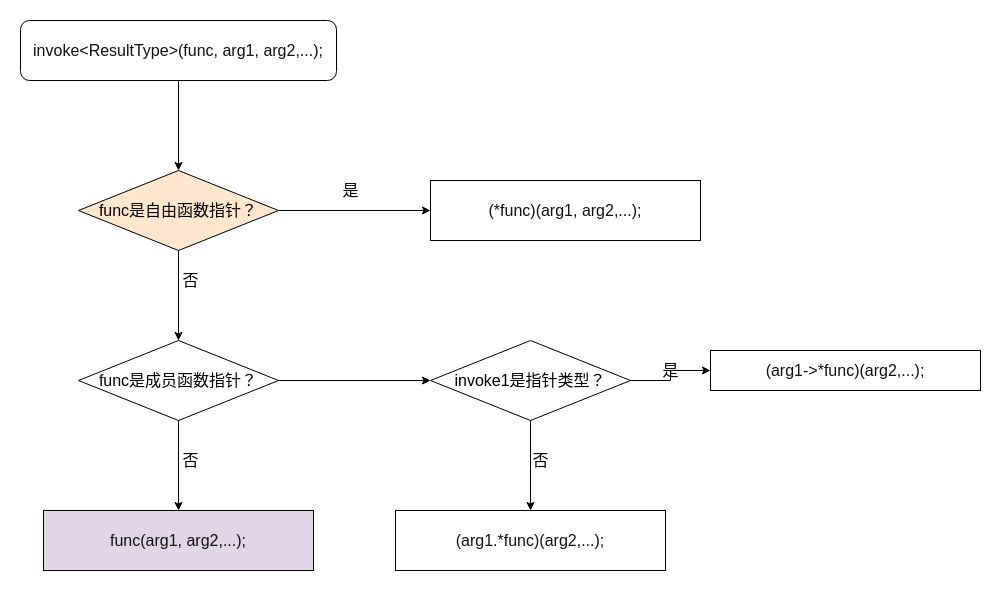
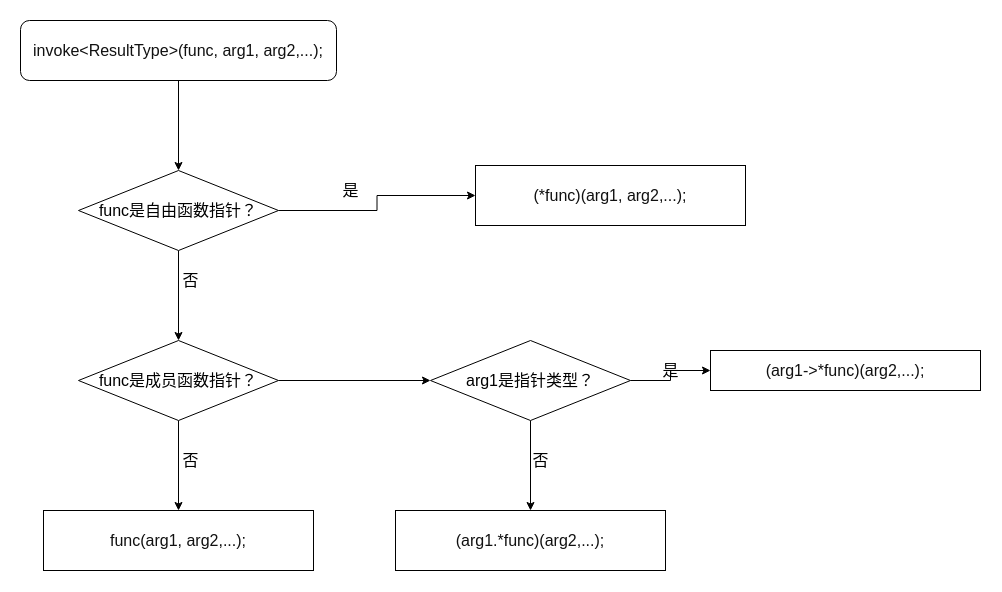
node "func是自由函数指针？": fillcolor #ffe6cc -> #ffffff
node "(*func)(arg1, arg2,...);": moved (566, 211) -> (611, 196)
node "invoke1是指针类型？": label "invoke1是指针类型？" -> "arg1是指针类型？"
node "func(arg1, arg2,...);": fillcolor #e1d5e7 -> #ffffff
